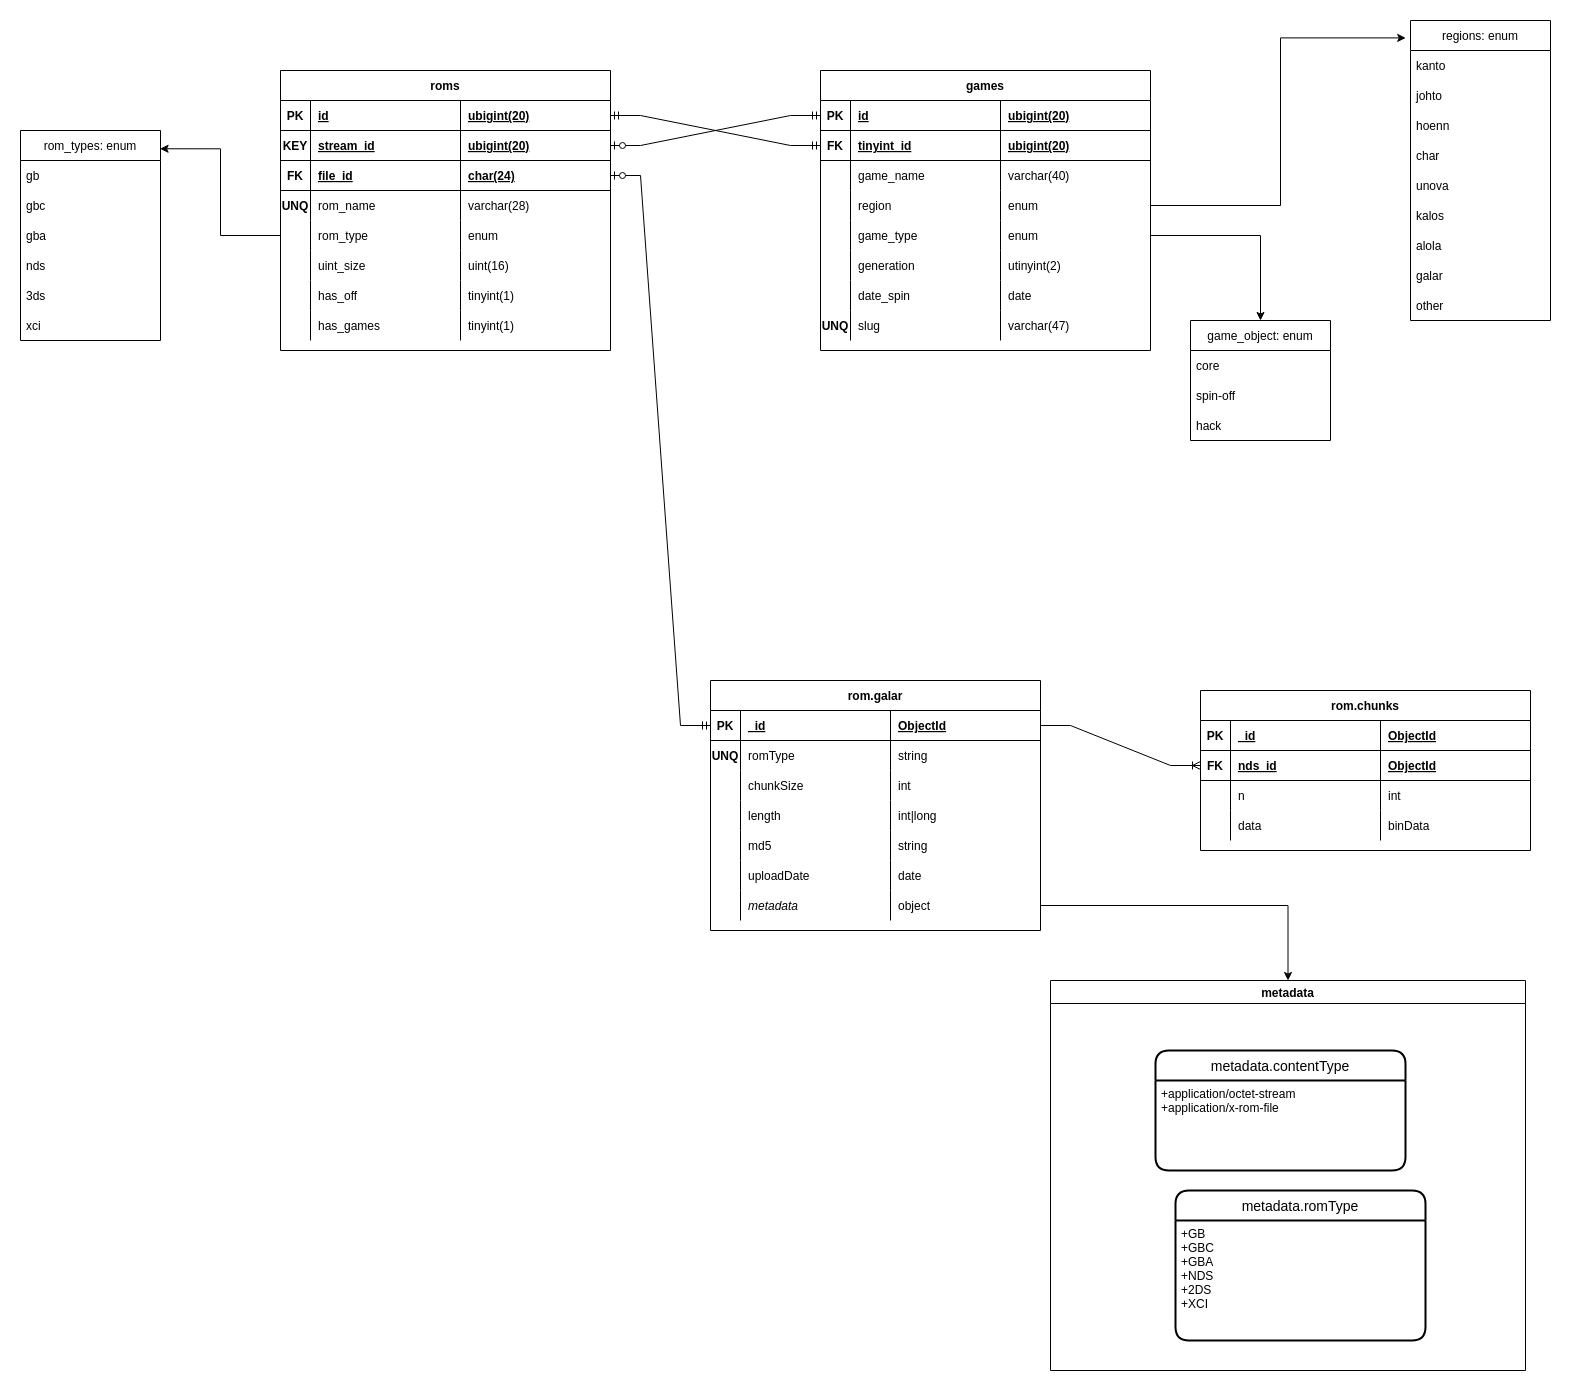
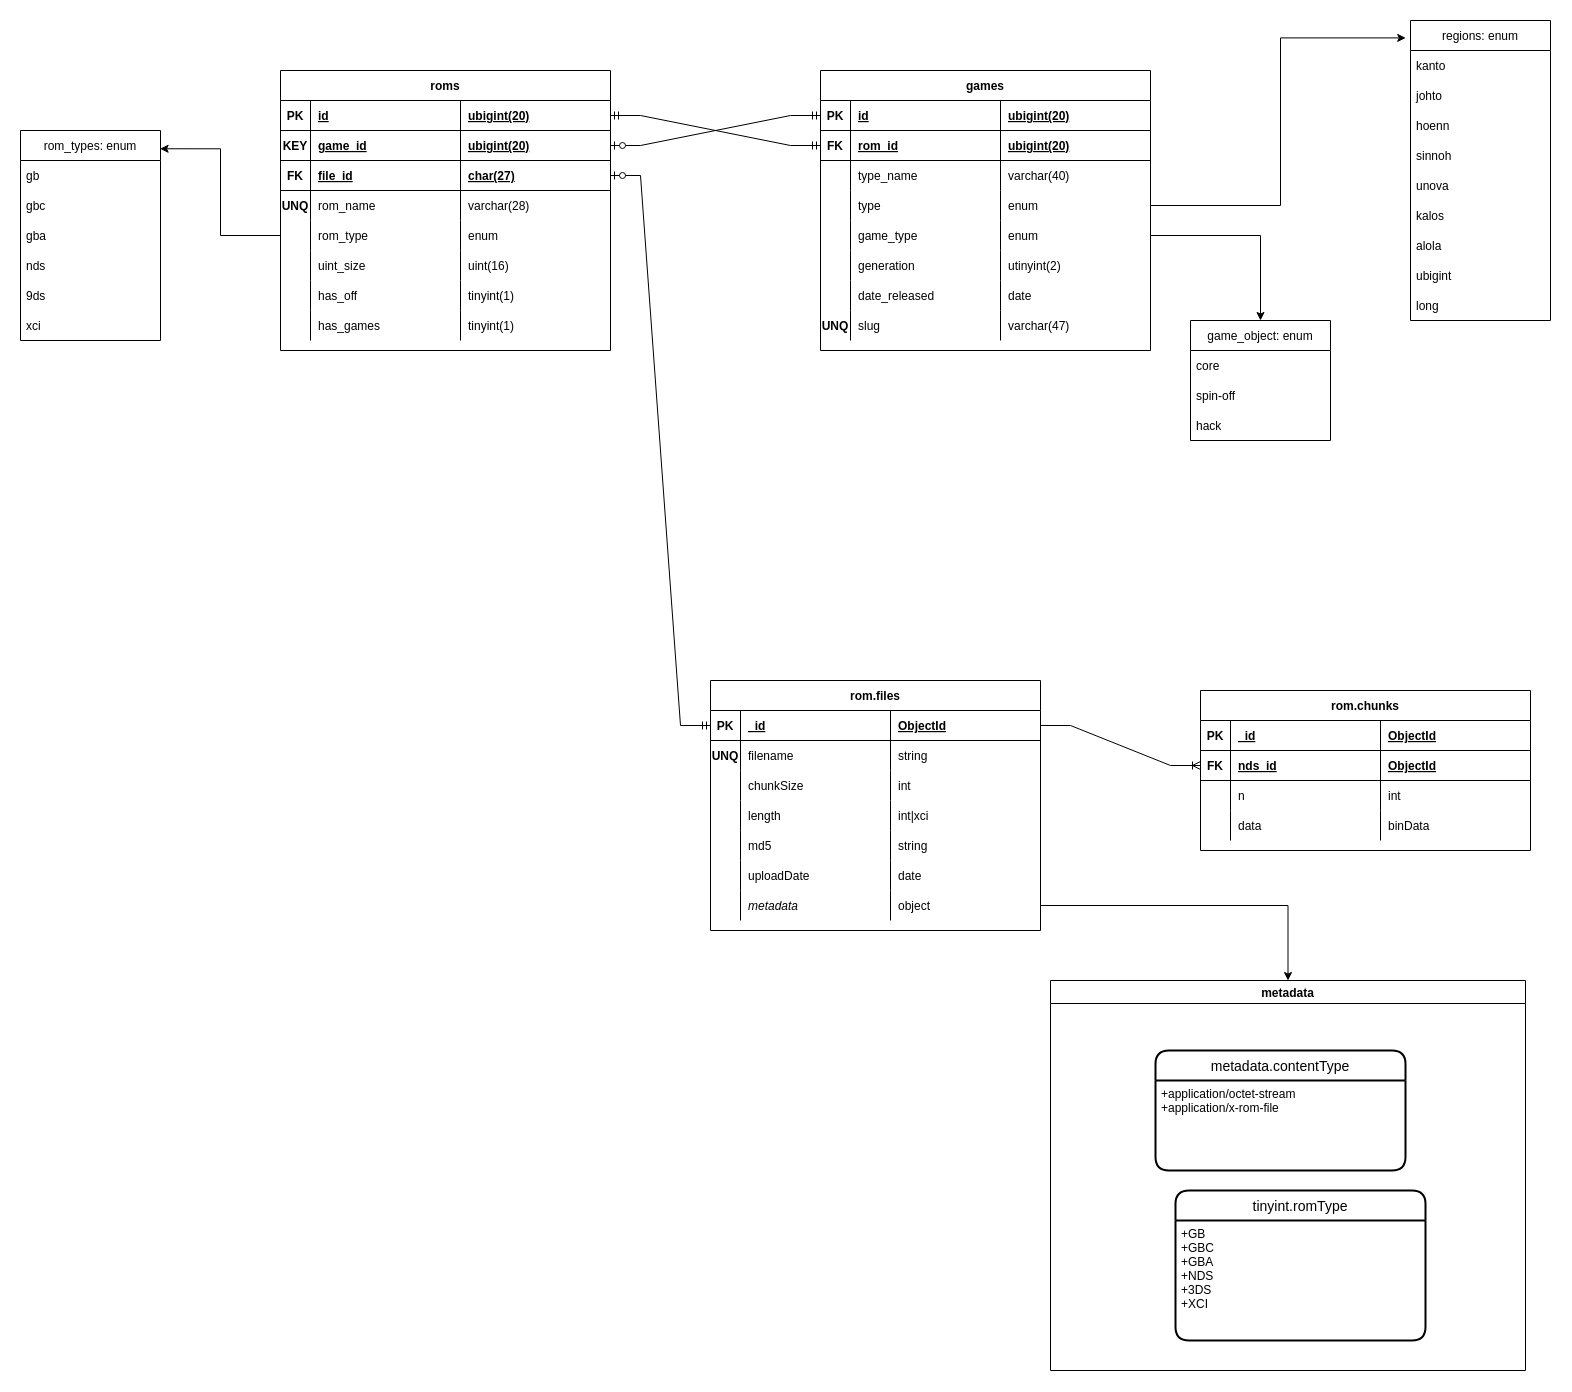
node "stream_id": label "stream_id" -> "game_id"
node "tinyint_id": label "tinyint_id" -> "rom_id"
node "char": label "char" -> "sinnoh"
node "char(24)": label "char(24)" -> "char(27)"
node "game_name": label "game_name" -> "type_name"
node "region": label "region" -> "type"
node "galar": label "galar" -> "ubigint"
node "3ds": label "3ds" -> "9ds"
node "date_spin": label "date_spin" -> "date_released"
node "other": label "other" -> "long"
node "rom.galar": label "rom.galar" -> "rom.files"
node "romType": label "romType" -> "filename"
node "int|long": label "int|long" -> "int|xci"
node "metadata.romType": label "metadata.romType" -> "tinyint.romType"
node "+GB +GBC +GBA +NDS +2DS +XCI": label "+GB +GBC +GBA +NDS +2DS +XCI" -> "+GB +GBC +GBA +NDS +3DS +XCI"
